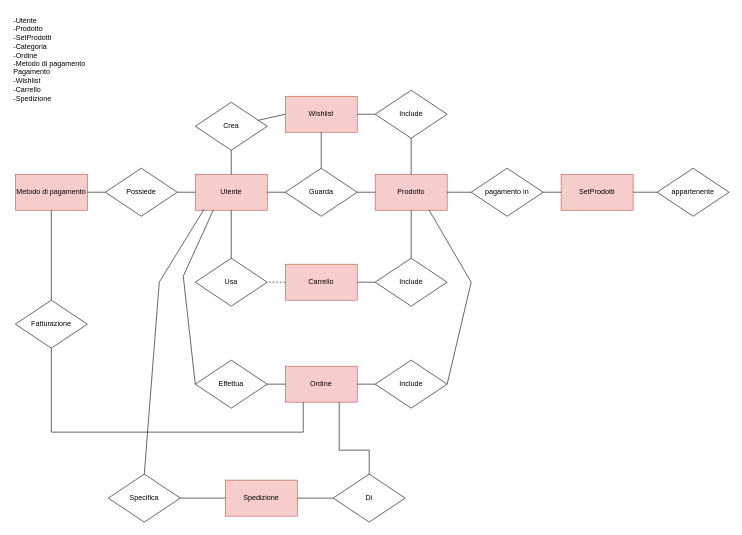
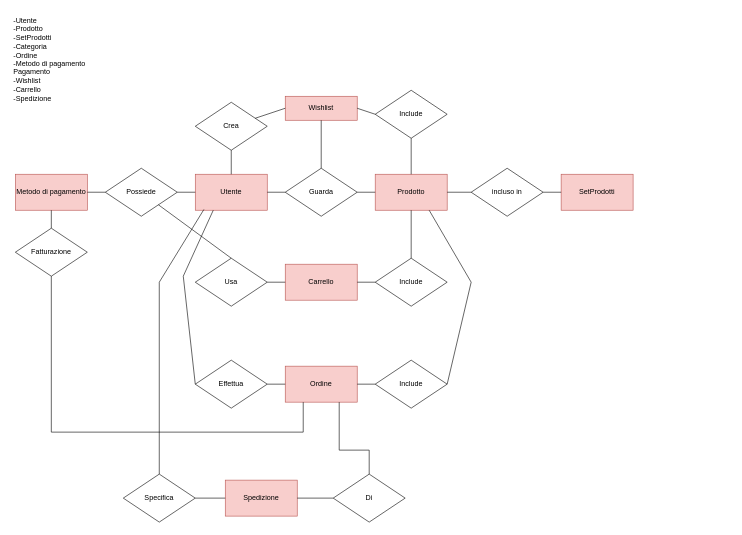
node "Wishlist": size 72x36 -> 72x24
node "pagamento in": label "pagamento in" -> "incluso in"
edge "SetProdotti" -- "appartenente": removed
node "appartenente": removed
edge "Utente" -- "Usa": now "Possiede" -- "Usa"
edge "Usa" -- "Carrello": style dashed -> solid
node "Fatturazione": moved (51, 324) -> (51, 252)
node "Specifica": moved (144, 498) -> (159, 498)
